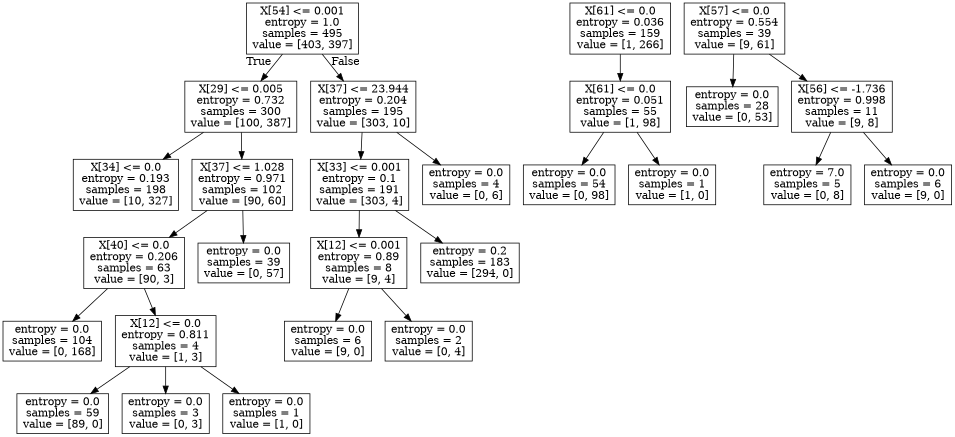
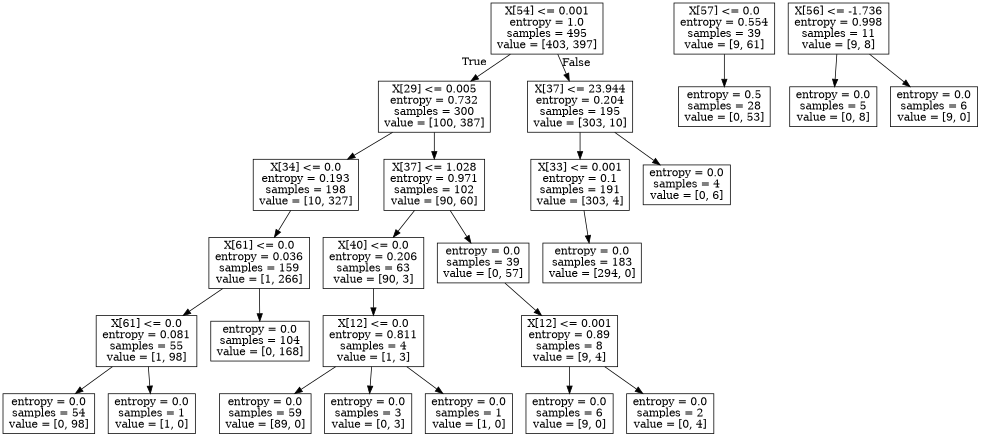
edge "X[57] <= 0.0 entropy = 0.554 samples = 39 value = [9, 61]" -> "X[56] <= -1.736 entropy = 0.998 samples = 11 value = [9, 8]": removed
node "X[61] <= 0.0 entropy = 0.051 samples = 55 value = [1, 98]": label "X[61] <= 0.0 entropy = 0.051 samples = 55 value = [1, 98]" -> "X[61] <= 0.0 entropy = 0.081 samples = 55 value = [1, 98]"
node "entropy = 0.0 samples = 28 value = [0, 53]": label "entropy = 0.0 samples = 28 value = [0, 53]" -> "entropy = 0.5 samples = 28 value = [0, 53]"
node "entropy = 7.0 samples = 5 value = [0, 8]": label "entropy = 7.0 samples = 5 value = [0, 8]" -> "entropy = 0.0 samples = 5 value = [0, 8]"
edge "X[33] <= 0.001 entropy = 0.1 samples = 191 value = [303, 4]" -> "X[12] <= 0.001 entropy = 0.89 samples = 8 value = [9, 4]": now "entropy = 0.0 samples = 39 value = [0, 57]" -> "X[12] <= 0.001 entropy = 0.89 samples = 8 value = [9, 4]"
edge "X[34] <= 0.0 entropy = 0.193 samples = 198 value = [10, 327]" -> "X[61] <= 0.0 entropy = 0.036 samples = 159 value = [1, 266]": added
node "entropy = 0.2 samples = 183 value = [294, 0]": label "entropy = 0.2 samples = 183 value = [294, 0]" -> "entropy = 0.0 samples = 183 value = [294, 0]"
edge "X[40] <= 0.0 entropy = 0.206 samples = 63 value = [90, 3]" -> "entropy = 0.0 samples = 104 value = [0, 168]": now "X[61] <= 0.0 entropy = 0.036 samples = 159 value = [1, 266]" -> "entropy = 0.0 samples = 104 value = [0, 168]"
